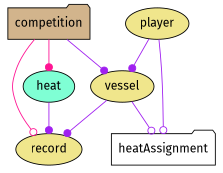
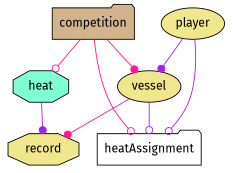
edge "competition" -> "heat": arrowhead dot -> odot
edge "competition" -> "vessel": color purple -> deeppink
edge "competition" -> "record": now "competition" -> "heatAssignment"
node "heat": shape ellipse -> octagon
edge "vessel" -> "record": color purple -> deeppink
node "record": shape ellipse -> octagon
